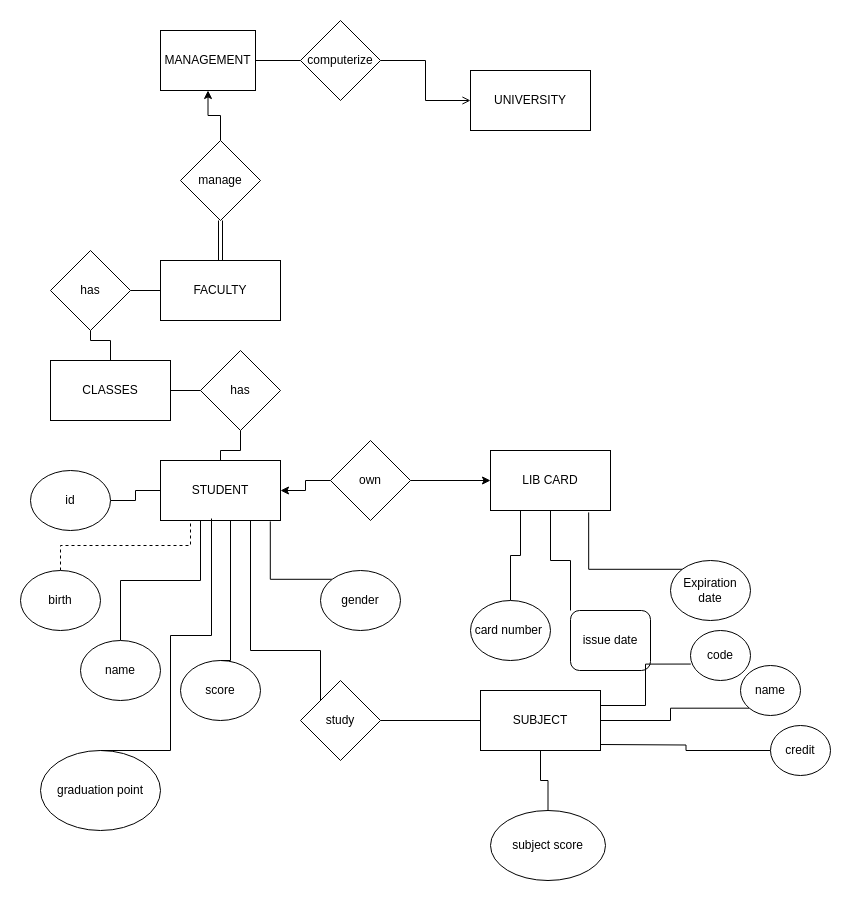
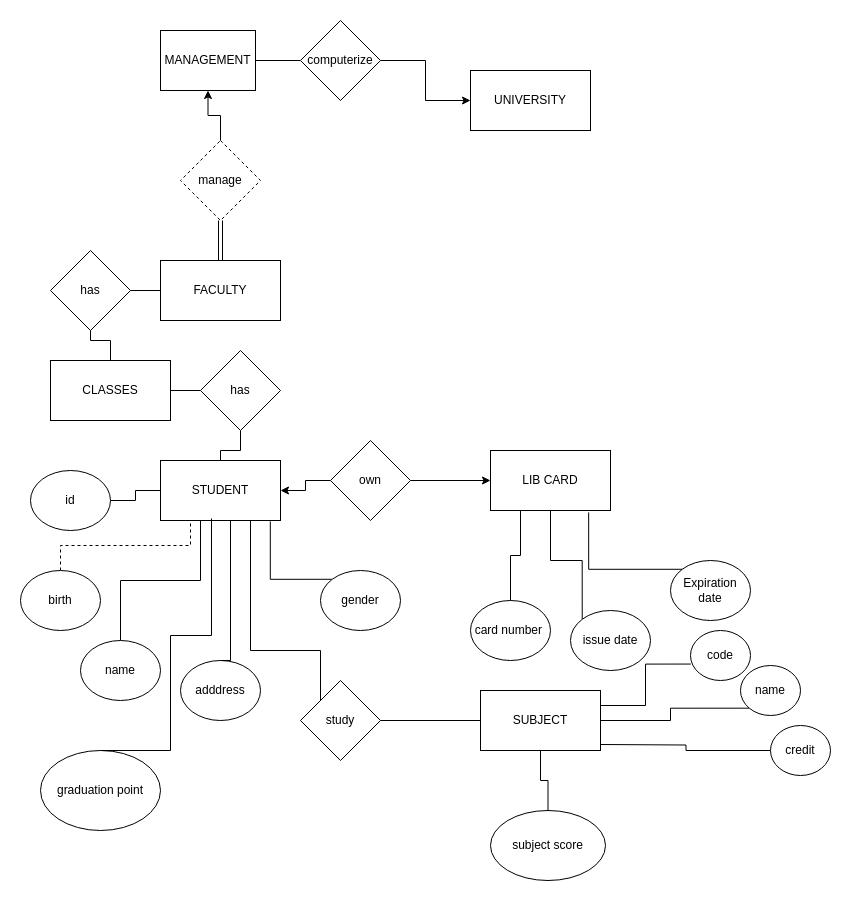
edge "computerize" -> "UNIVERSITY": arrowhead open -> classic
node "manage": style solid -> dashed
node "issue date": shape rounded rectangle -> ellipse
node "score": label "score" -> "adddress"
